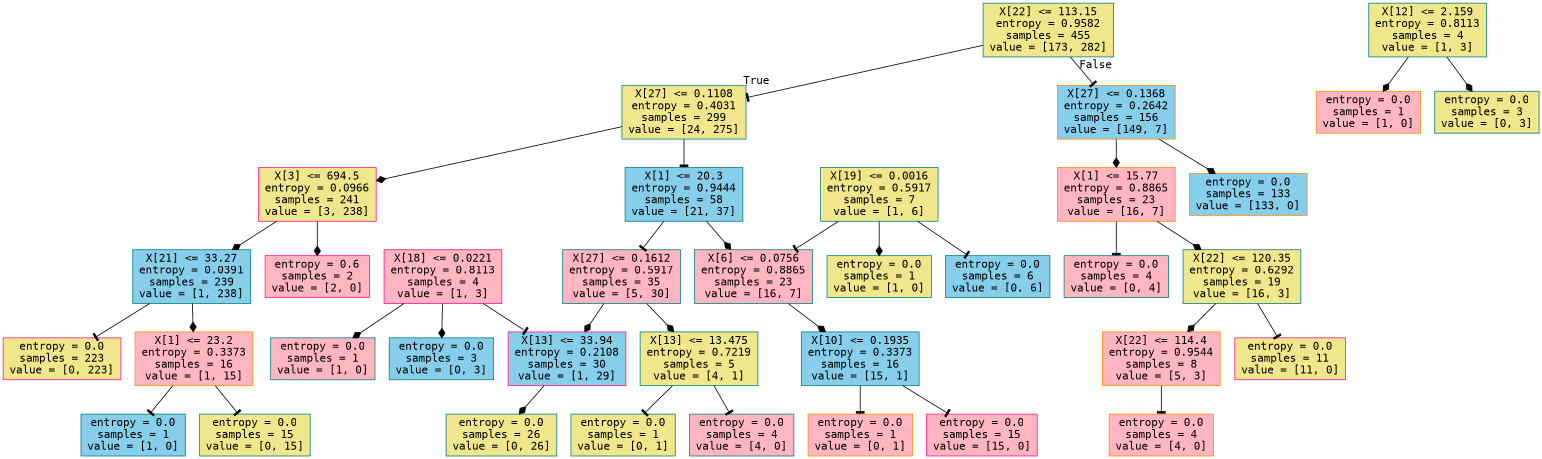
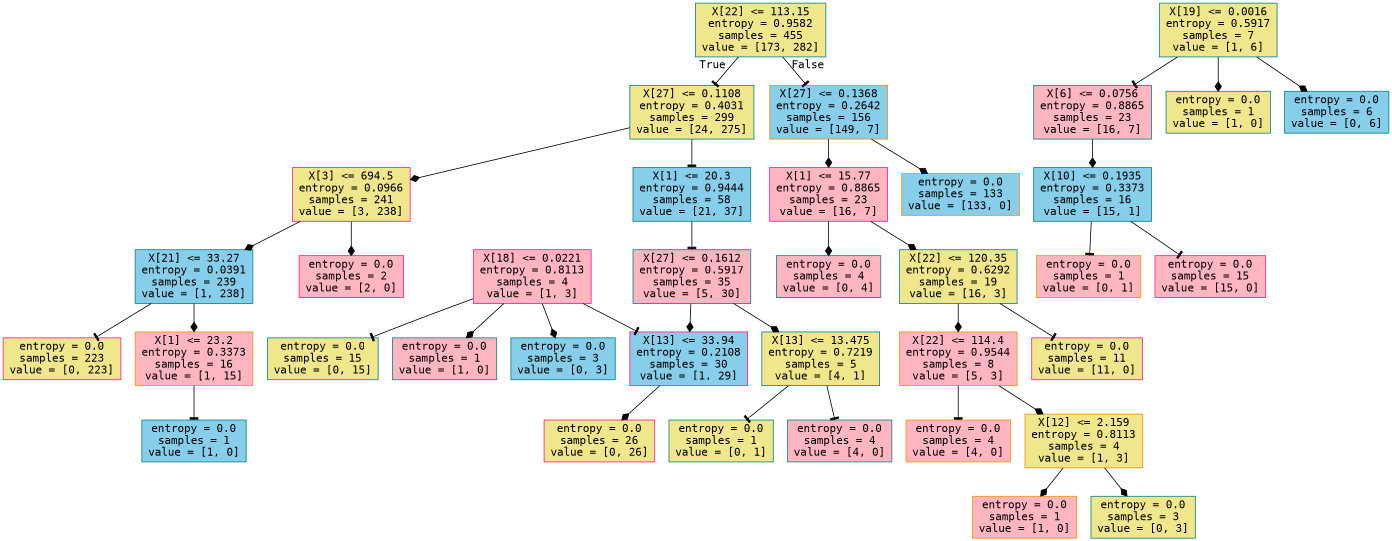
node "X[12] <= 2.159 entropy = 0.8113 samples = 4 value = [1, 3]": color teal -> darkorange
node "X[1] <= 15.77 entropy = 0.8865 samples = 23 value = [16, 7]": color darkorange -> deeppink
edge "X[1] <= 20.3 entropy = 0.9444 samples = 58 value = [21, 37]" -> "X[6] <= 0.0756 entropy = 0.8865 samples = 23 value = [16, 7]": removed
edge "X[19] <= 0.0016 entropy = 0.5917 samples = 7 value = [1, 6]" -> "entropy = 0.0 samples = 6 value = [0, 6]": arrowhead tee -> diamond
edge "X[1] <= 15.77 entropy = 0.8865 samples = 23 value = [16, 7]" -> "entropy = 0.0 samples = 4 value = [0, 4]": arrowhead tee -> diamond
node "entropy = 0.6 samples = 2 value = [2, 0]": label "entropy = 0.6 samples = 2 value = [2, 0]" -> "entropy = 0.0 samples = 2 value = [2, 0]"
edge "X[22] <= 114.4 entropy = 0.9544 samples = 8 value = [5, 3]" -> "X[12] <= 2.159 entropy = 0.8113 samples = 4 value = [1, 3]": added
edge "X[1] <= 23.2 entropy = 0.3373 samples = 16 value = [1, 15]" -> "entropy = 0.0 samples = 15 value = [0, 15]": now "X[18] <= 0.0221 entropy = 0.8113 samples = 4 value = [1, 3]" -> "entropy = 0.0 samples = 15 value = [0, 15]"
node "entropy = 0.0 samples = 26 value = [0, 26]": color teal -> deeppink
